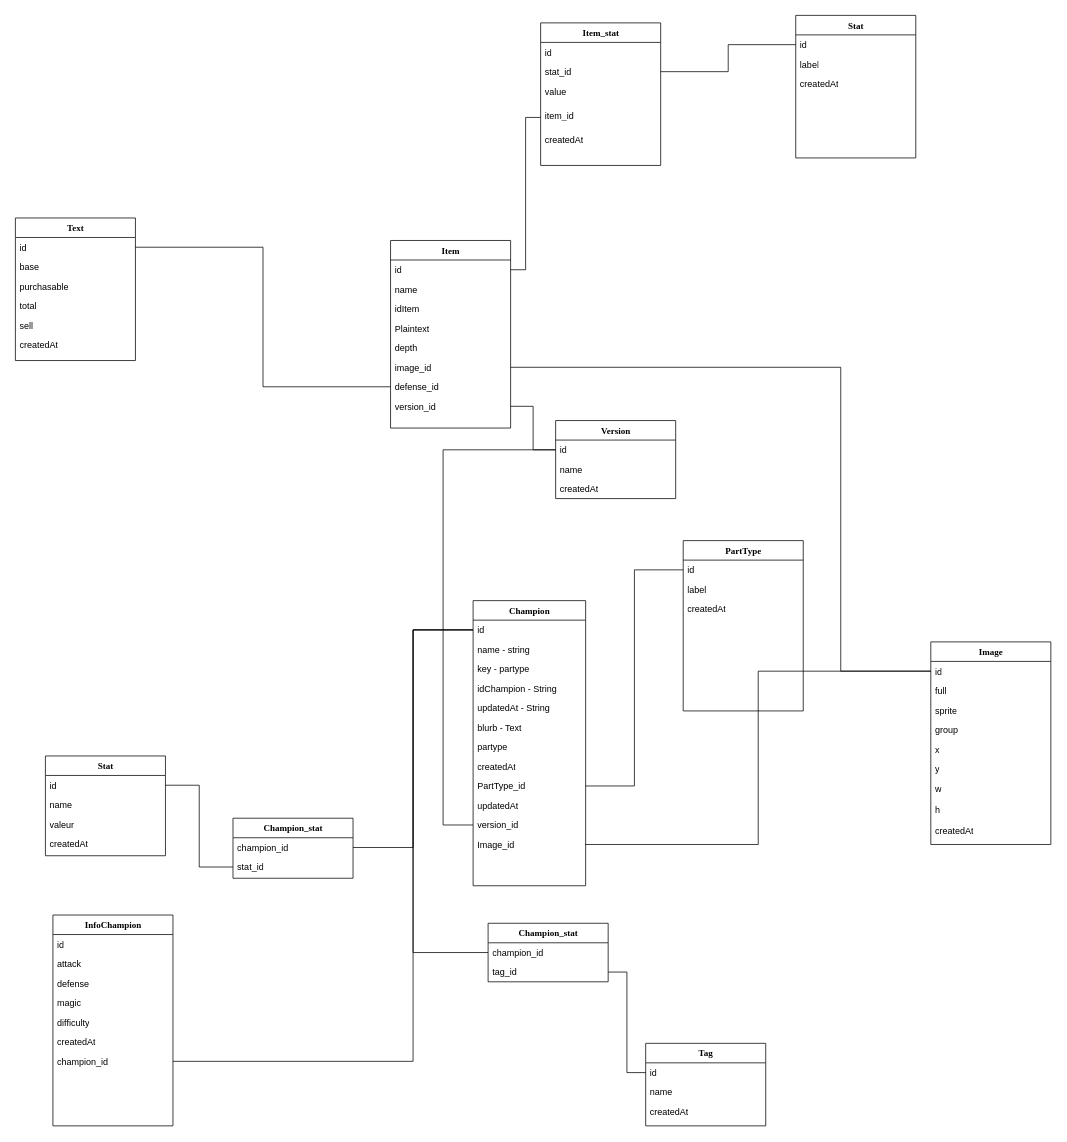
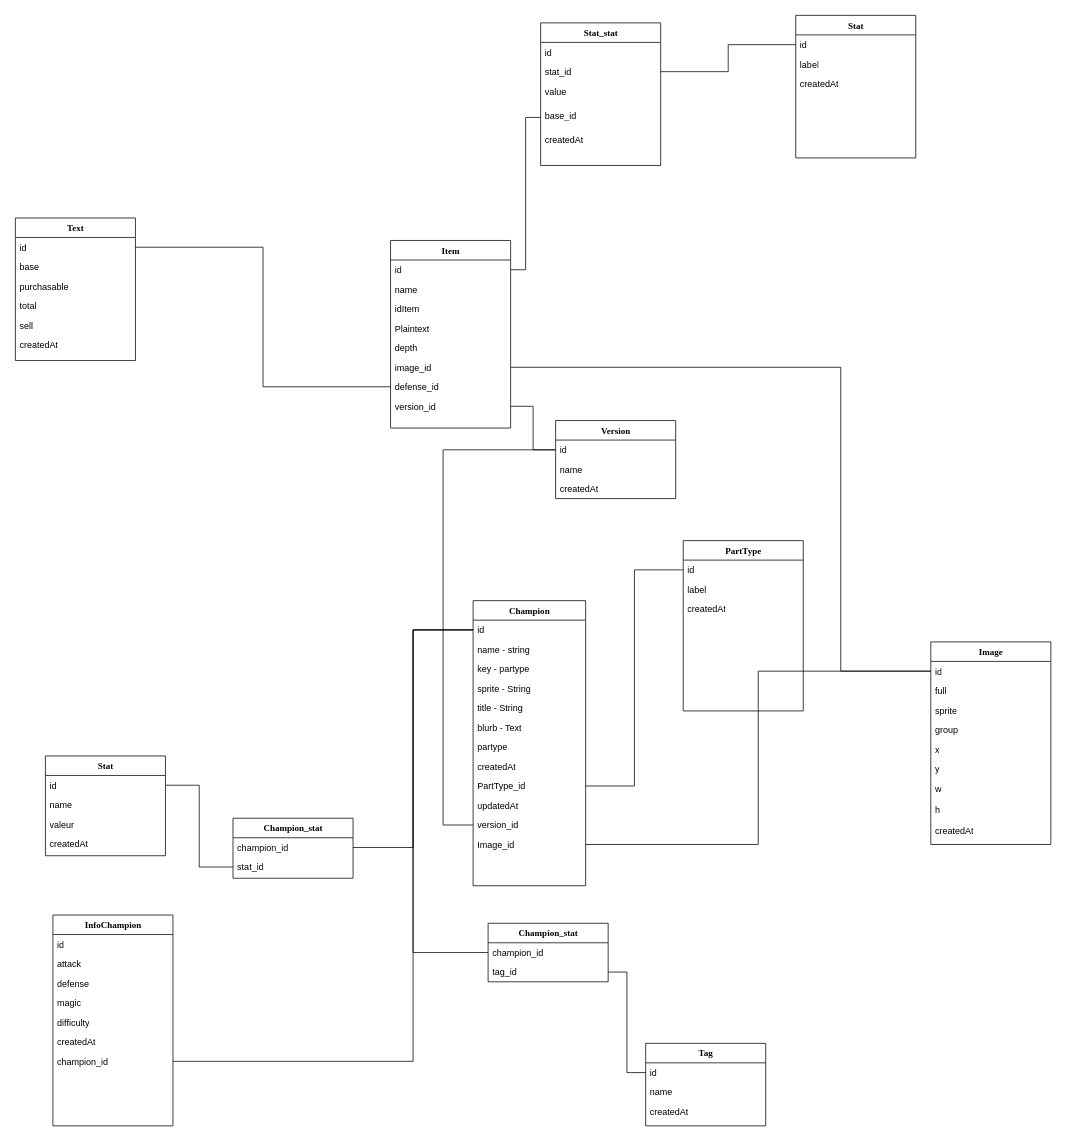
node "Item_stat": label "Item_stat" -> "Stat_stat"
node "item_id": label "item_id" -> "base_id"
node "idChampion - String": label "idChampion - String" -> "sprite - String"
node "updatedAt - String": label "updatedAt - String" -> "title - String"
